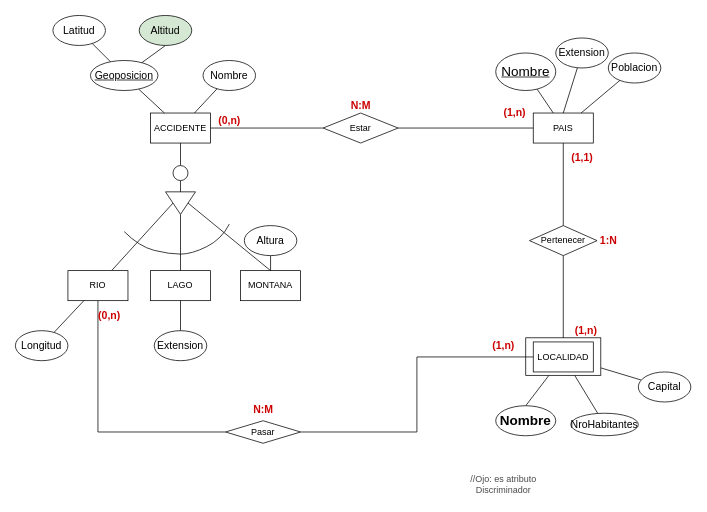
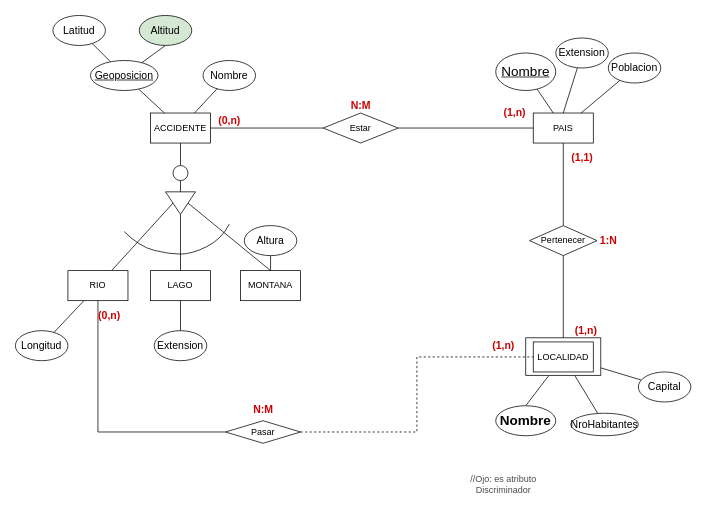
edge "LOCALIDAD" -- "Pasar": style solid -> dashed
